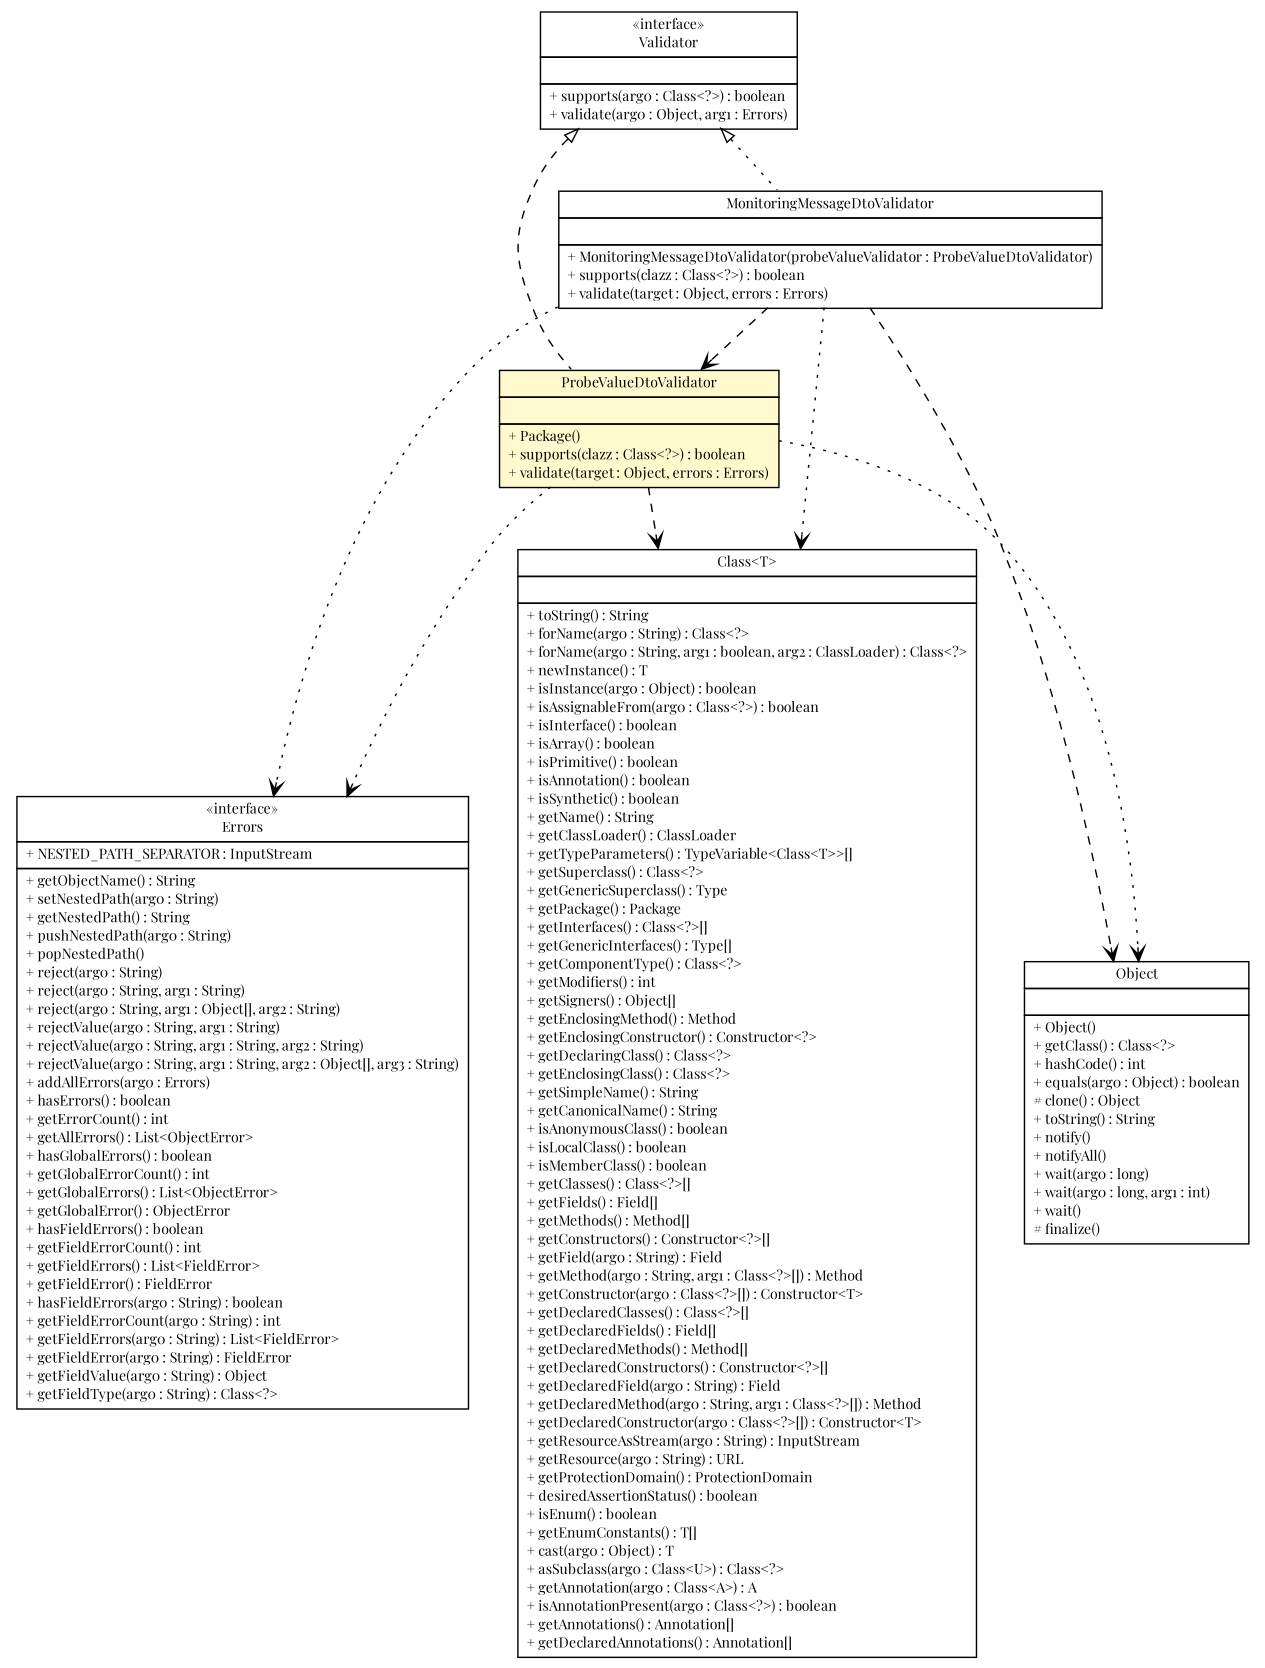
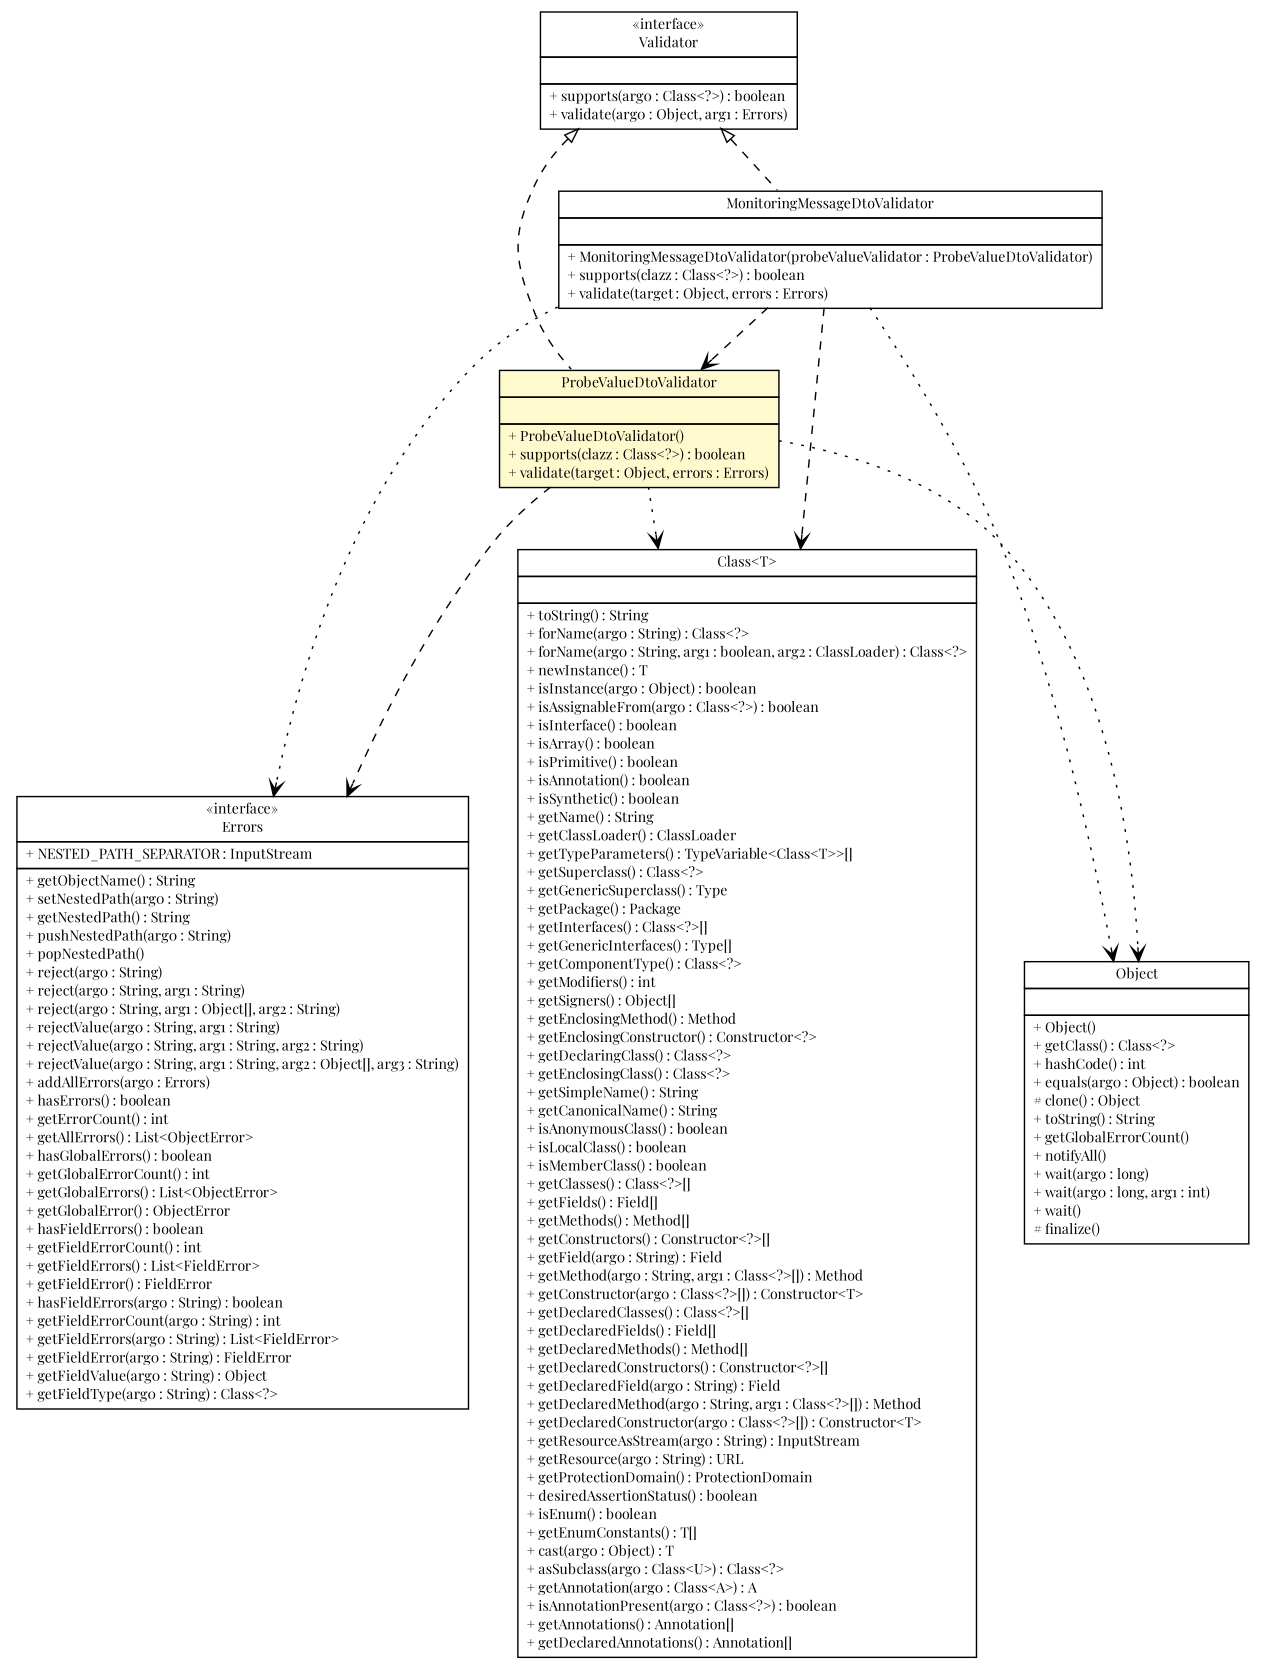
edge "MonitoringMessageDtoValidator" -> "Validator": style dotted -> dashed
edge "MonitoringMessageDtoValidator" -> "Class<T>": style dotted -> dashed
node "ProbeValueDtoValidator": text "+ Package()" -> "+ ProbeValueDtoValidator()"
edge "ProbeValueDtoValidator" -> "Class<T>": style dashed -> dotted
edge "MonitoringMessageDtoValidator" -> "Object": style dashed -> dotted
edge "ProbeValueDtoValidator" -> "Errors": style dotted -> dashed
node "Object": text "+ notify()" -> "+ getGlobalErrorCount()"
